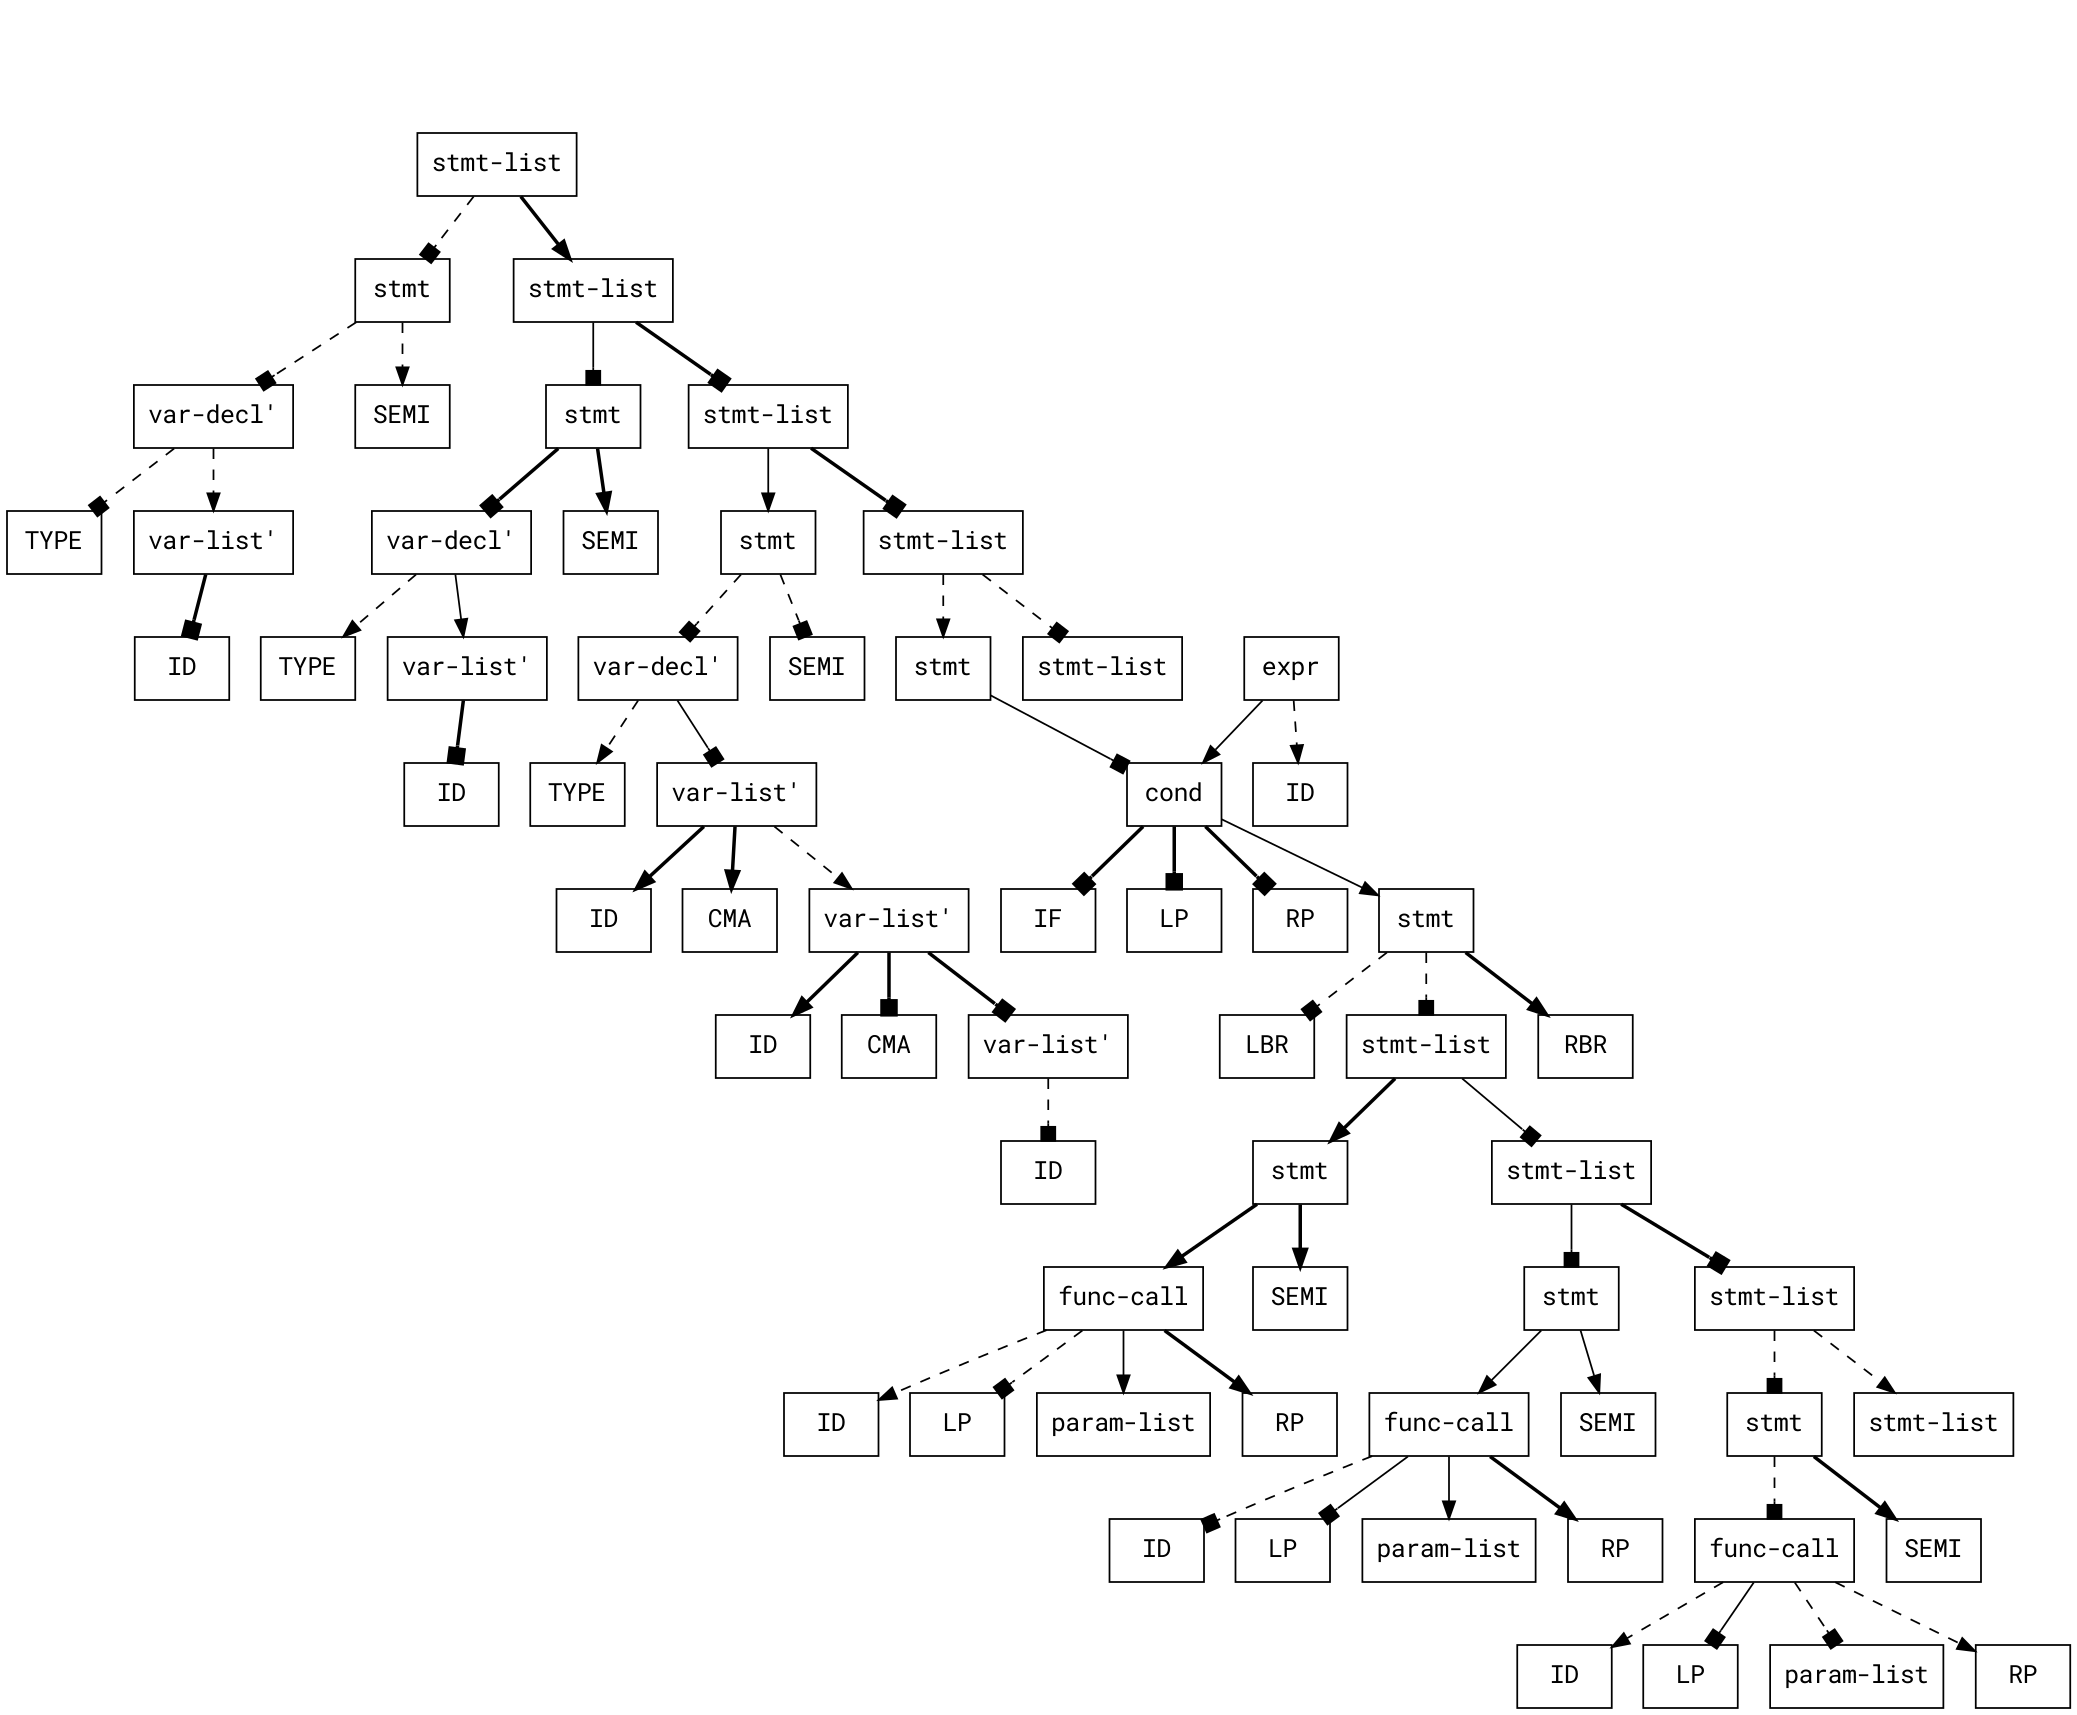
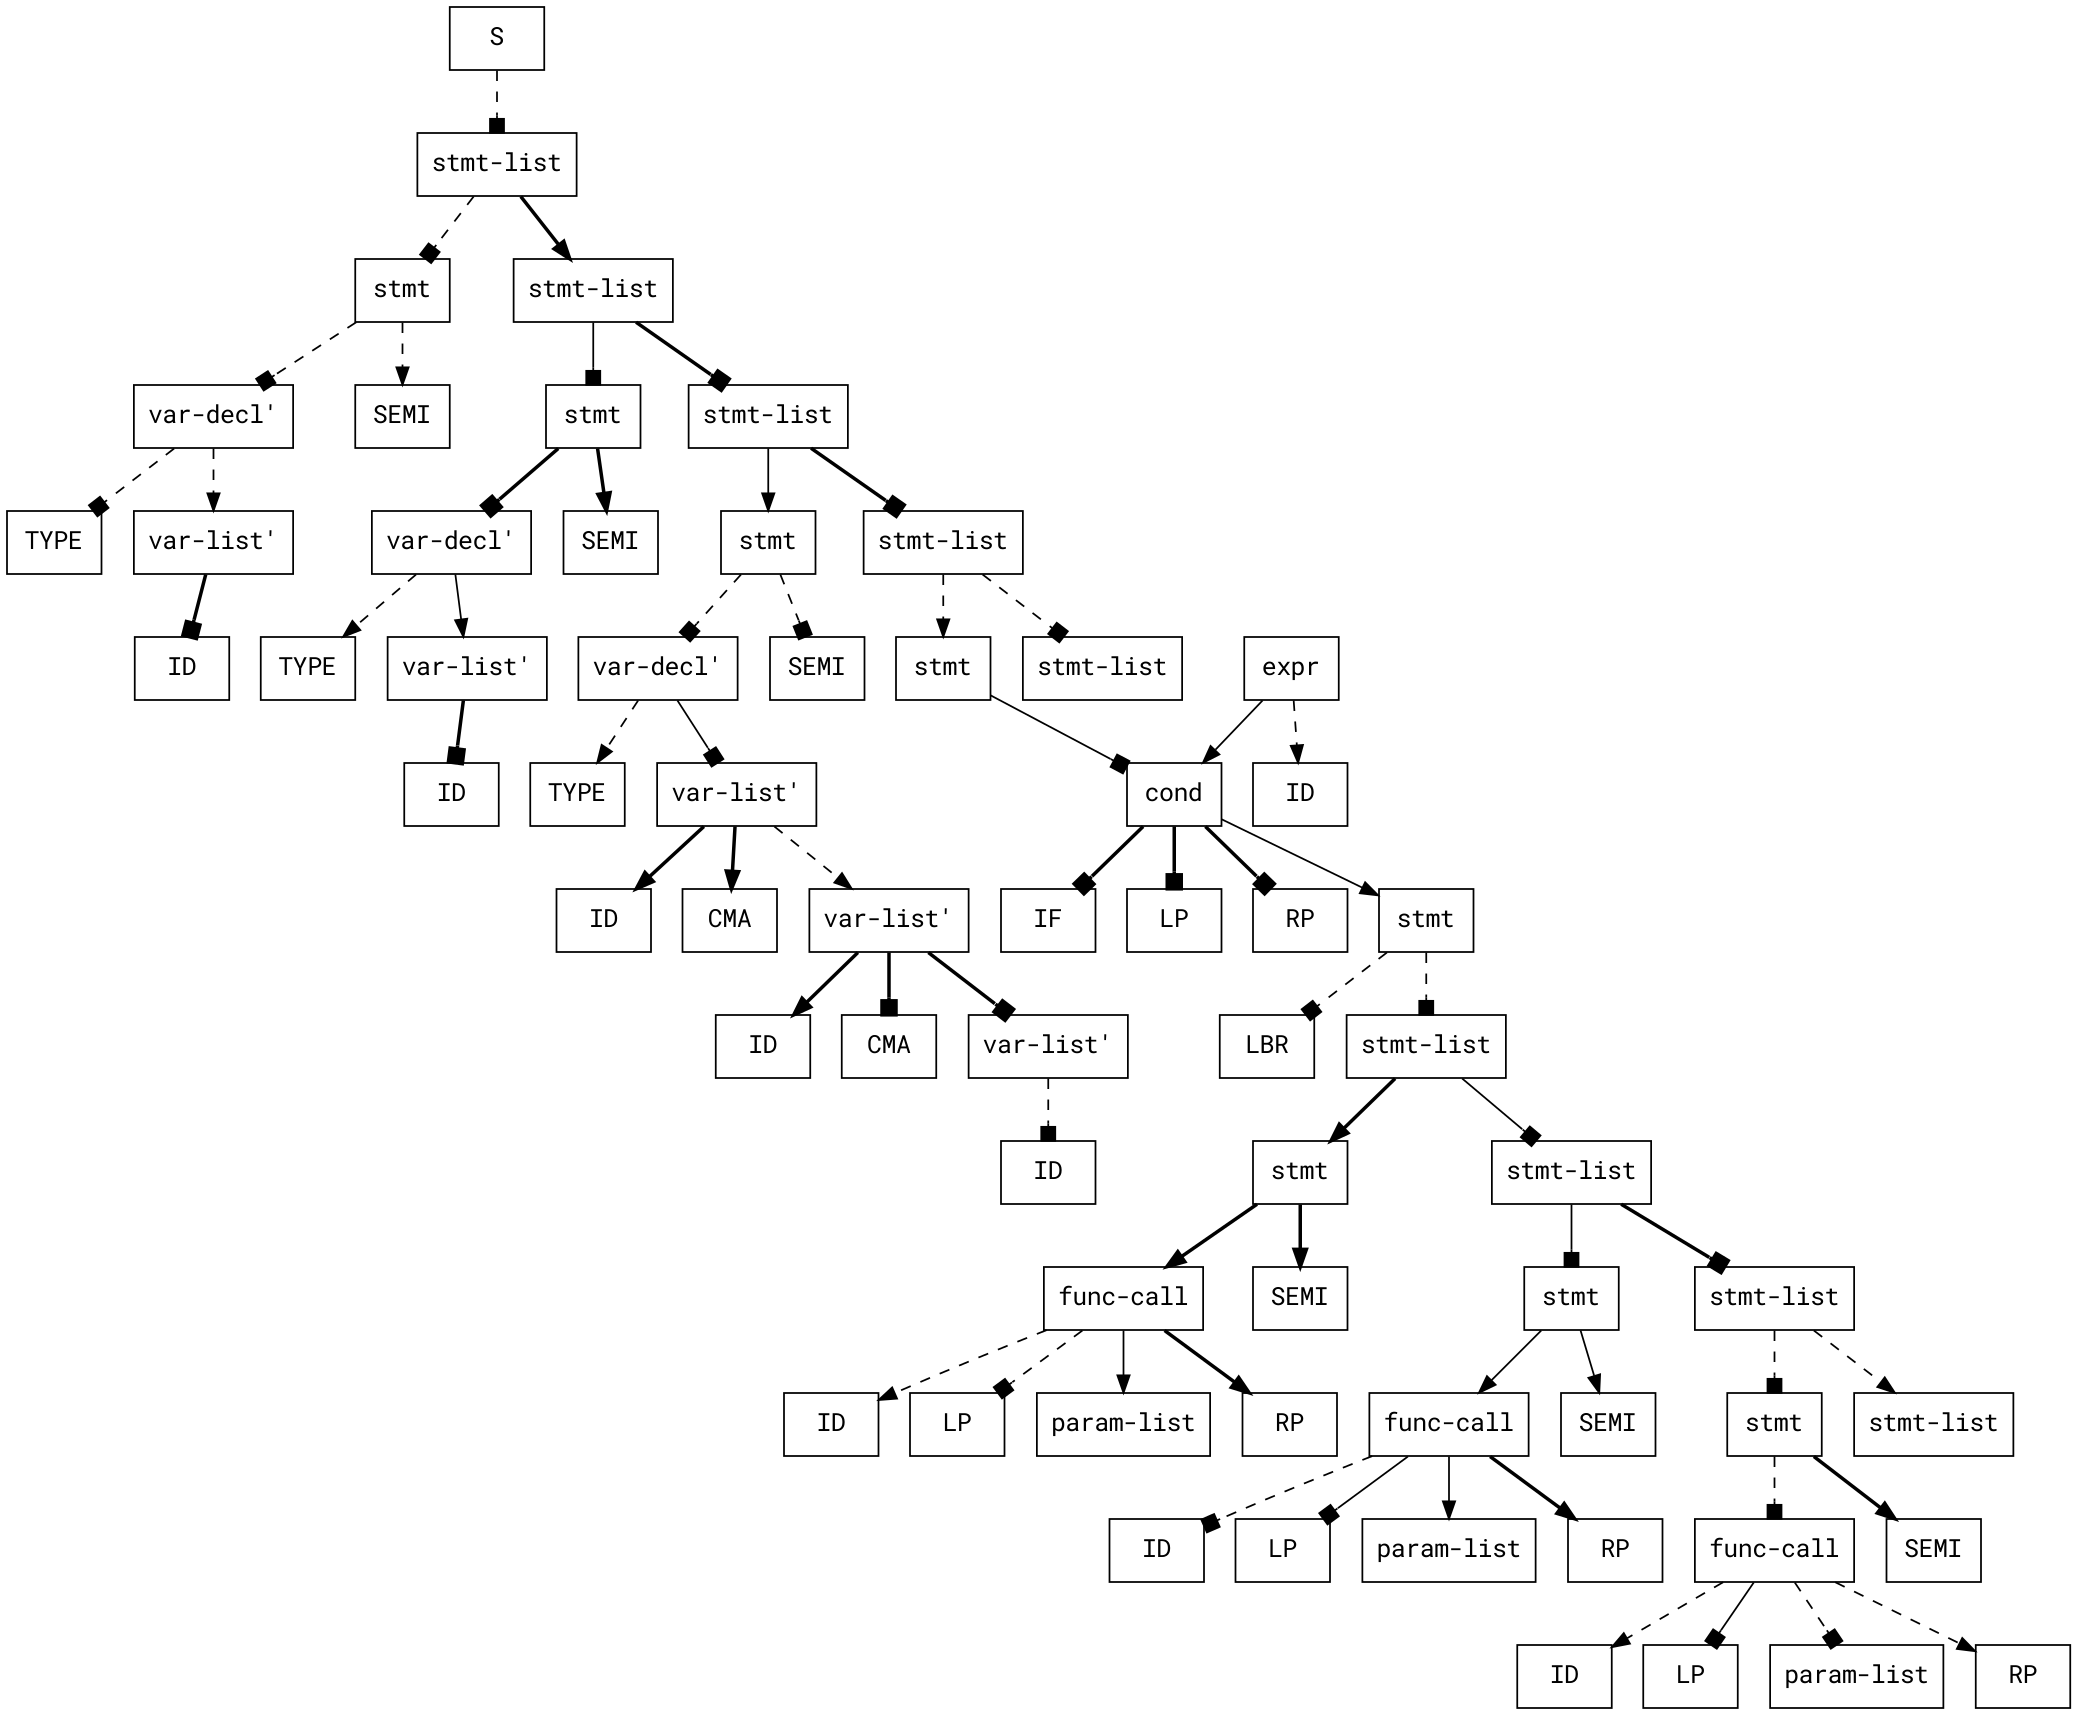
node "S": added
node "RBR": removed
